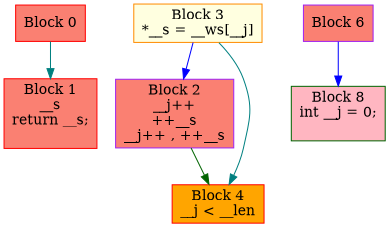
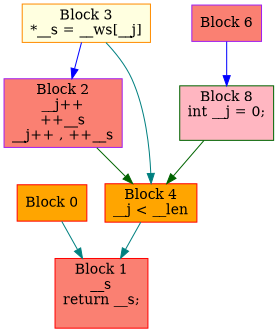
node "Block 0": fillcolor salmon -> orange
edge "Block 8 int __j = 0;" -> "Block 4 __j < __len": added
edge "Block 4 __j < __len" -> "Block 1 __s return __s;": added
